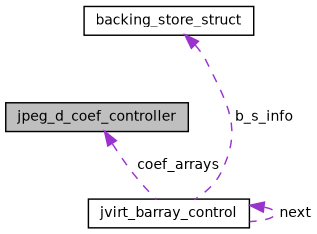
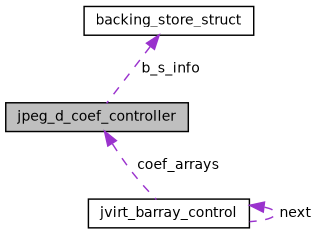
edge "jvirt_barray_control" -> "backing_store_struct": now "jpeg_d_coef_controller" -> "backing_store_struct"
